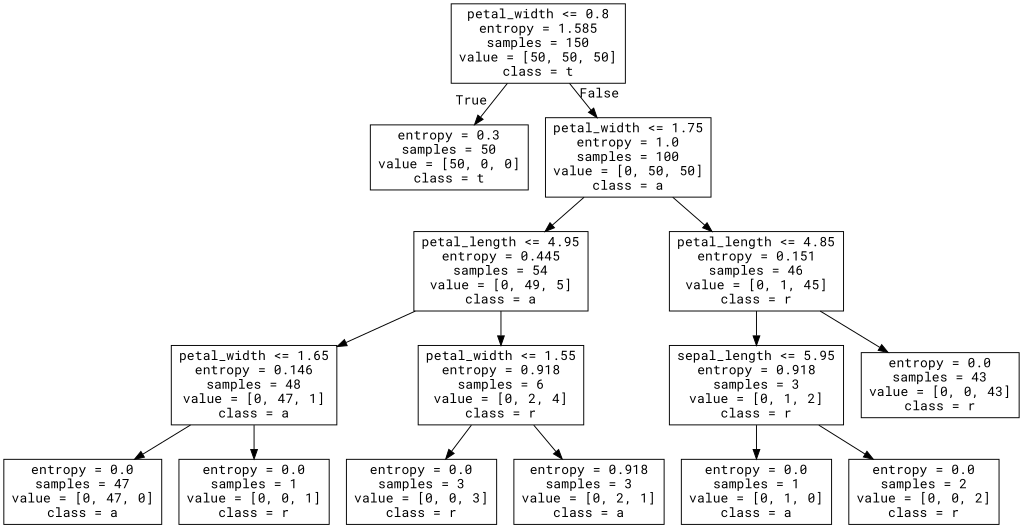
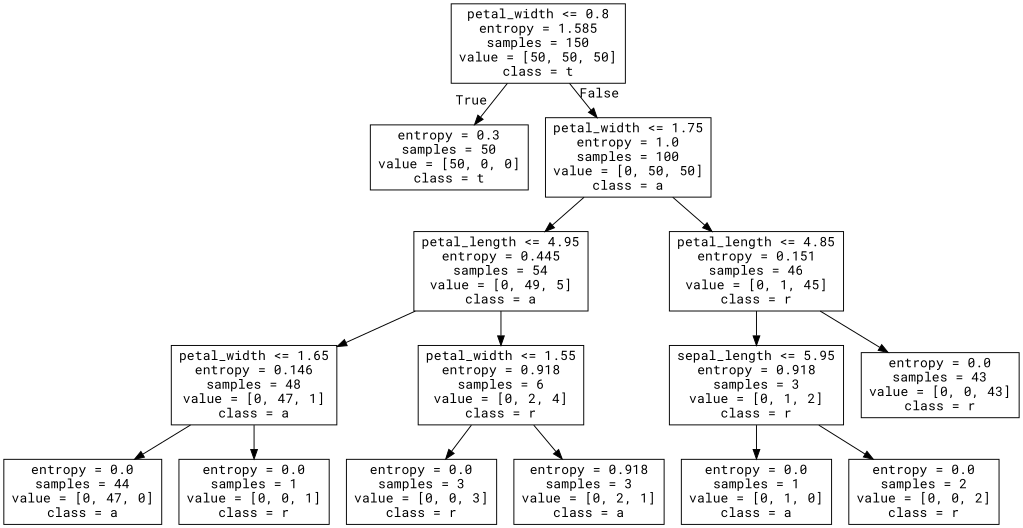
node "entropy = 0.0 samples = 47 value = [0, 47, 0] class = a": label "entropy = 0.0 samples = 47 value = [0, 47, 0] class = a" -> "entropy = 0.0 samples = 44 value = [0, 47, 0] class = a"
